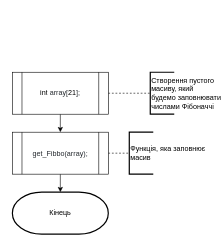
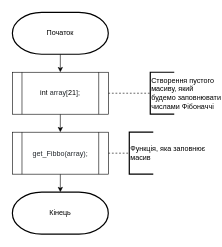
node "Початок": added
edge "Початок" -> "int array[21];": added
